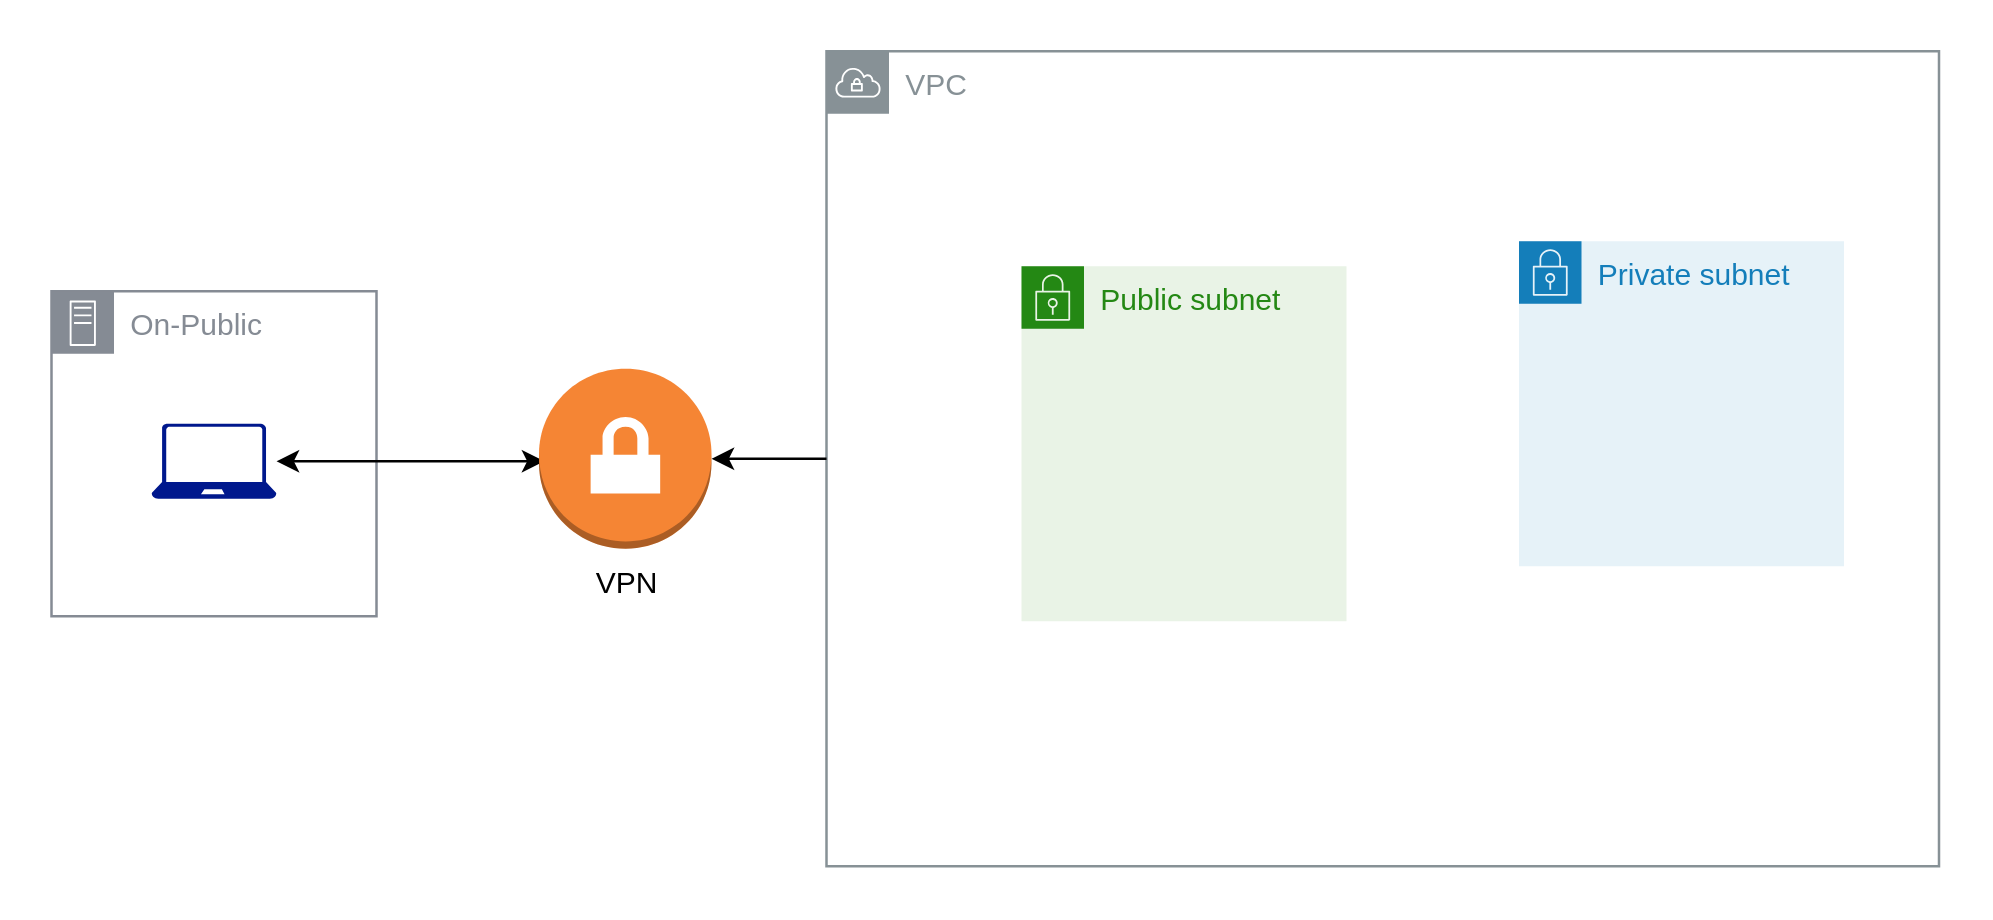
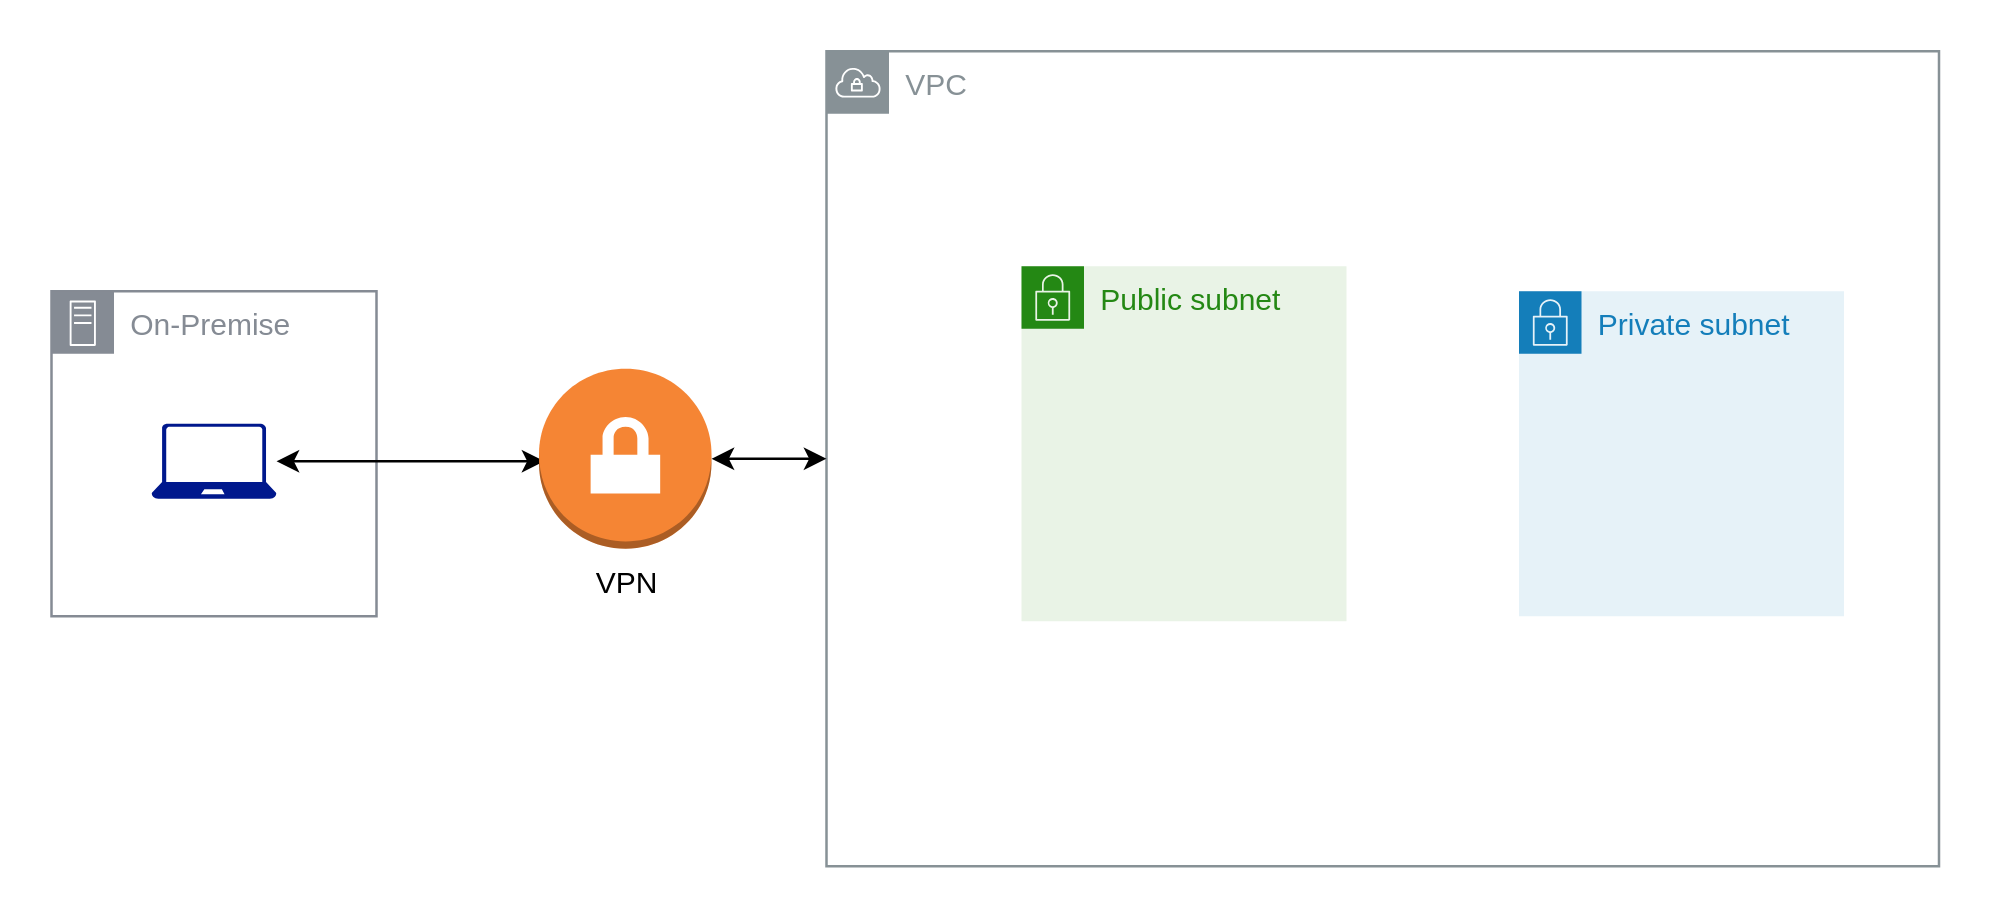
node "On-Public": label "On-Public" -> "On-Premise"
node "Private subnet": moved (1681, 404) -> (1681, 454)
edge "VPC" -> "VPN": arrowhead none -> classic
